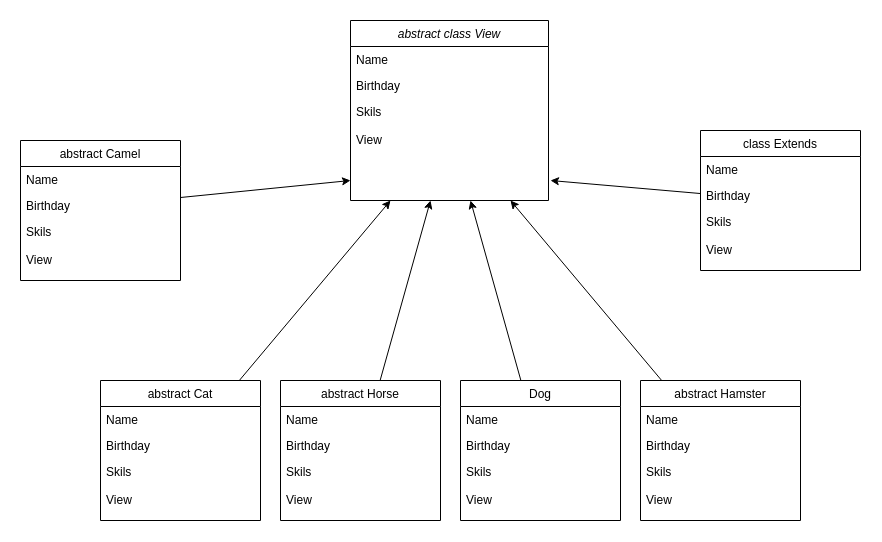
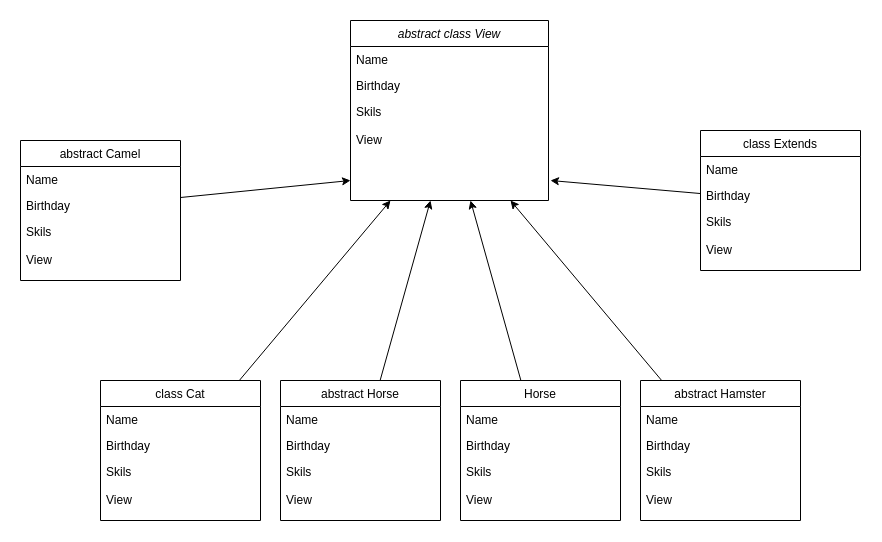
node "abstract Cat": label "abstract Cat" -> "class Cat"
node "Dog": label "Dog" -> "Horse"
